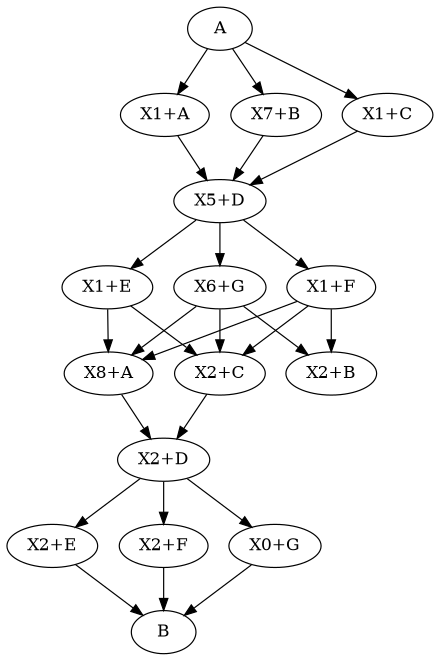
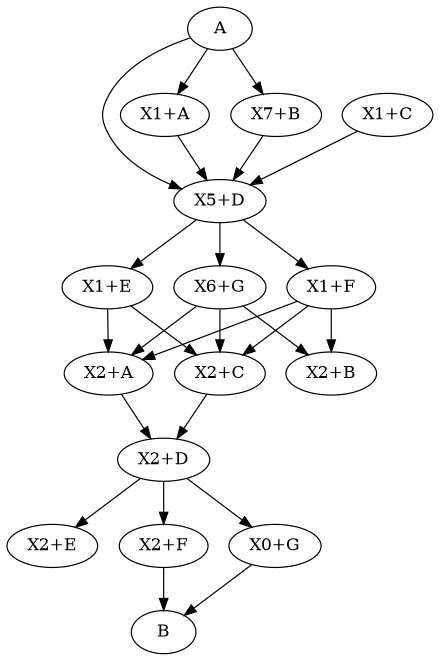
edge "A" -> "X1+C": now "A" -> "X5+D"
node "X8+A": label "X8+A" -> "X2+A"
edge "X2+E" -> "B": removed
